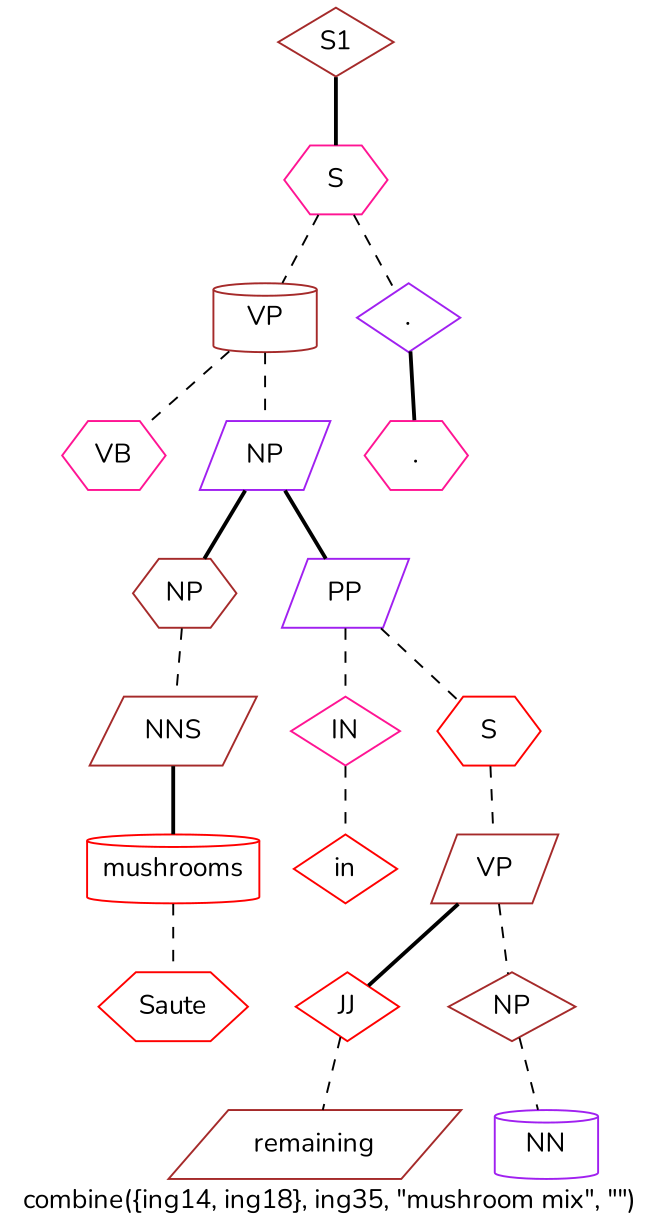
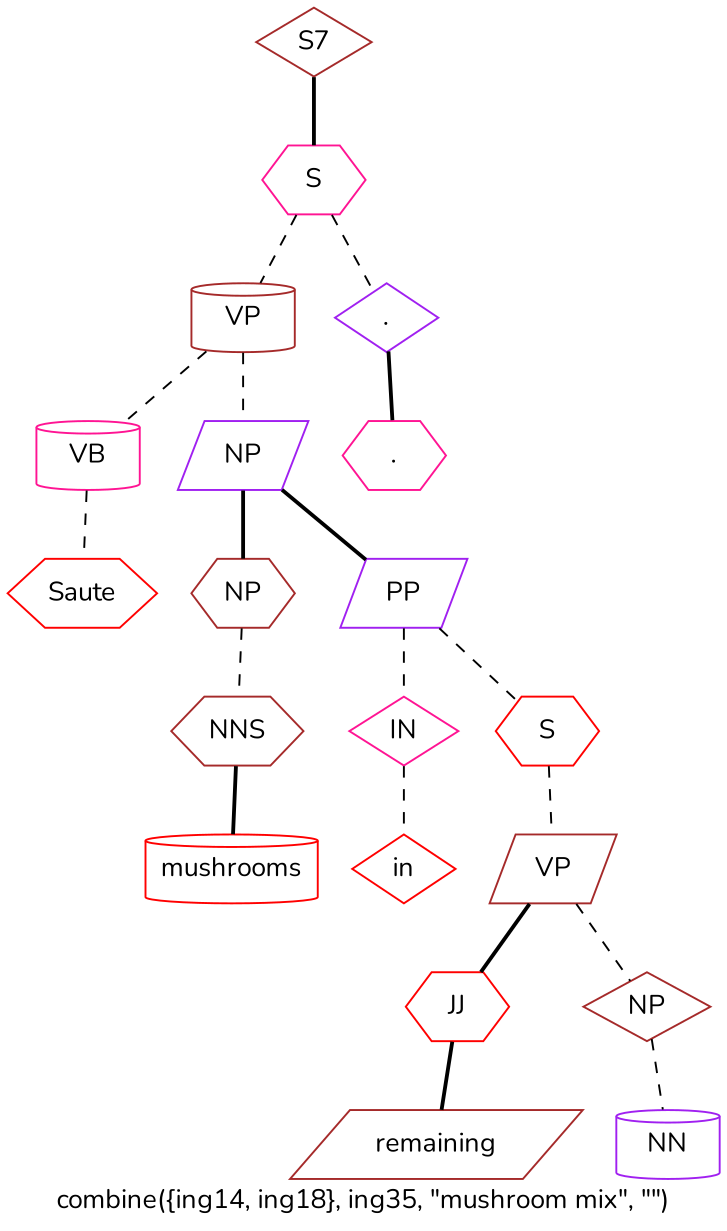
node "S1": label "S1" -> "S7"
node "VB": shape hexagon -> cylinder
node "NNS": shape parallelogram -> hexagon
edge "mushrooms" -- "Saute": now "VB" -- "Saute"
node "JJ": shape diamond -> hexagon
edge "JJ" -- "remaining": style dashed -> bold
